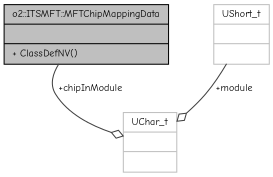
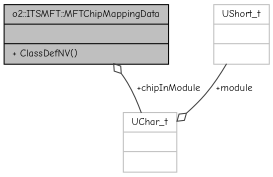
edge "o2::ITSMFT::MFTChipMappingData" -> "UChar_t": reversed
